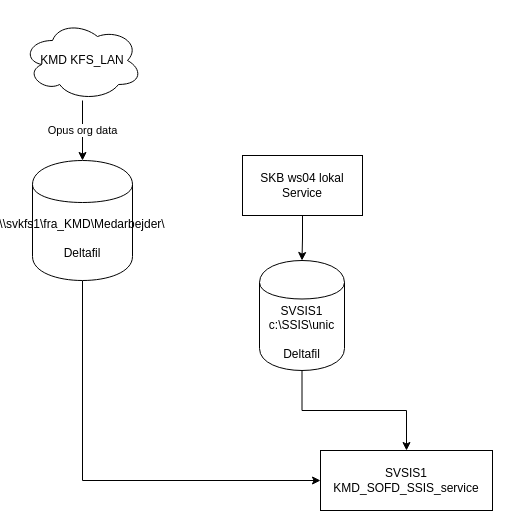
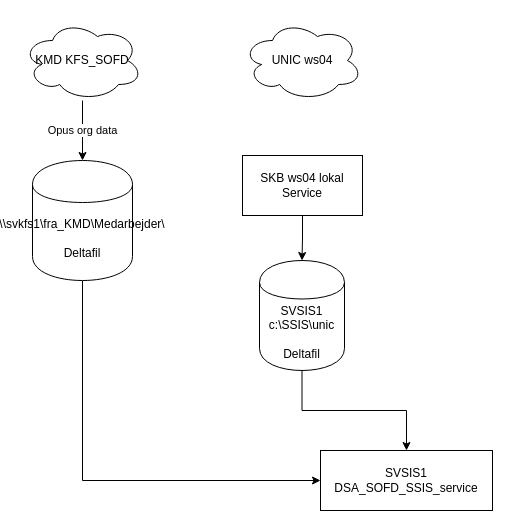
node "KMD KFS_LAN": label "KMD KFS_LAN" -> "KMD KFS_SOFD"
node "UNIC ws04": added
node "SVSIS1 KMD_SOFD_SSIS_service": label "SVSIS1 KMD_SOFD_SSIS_service" -> "SVSIS1 DSA_SOFD_SSIS_service"
